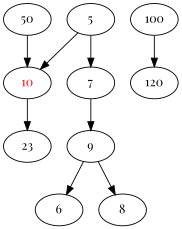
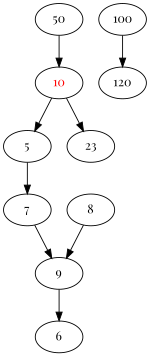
edge "5" -> "10": reversed
edge "9" -> "8": reversed
